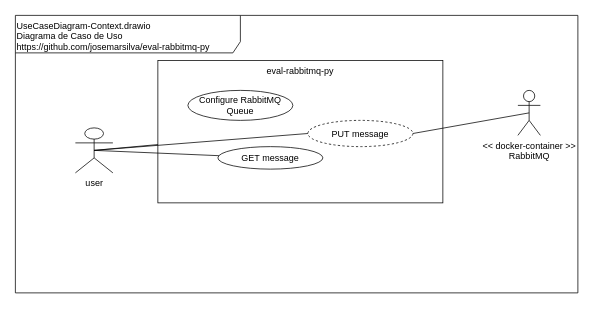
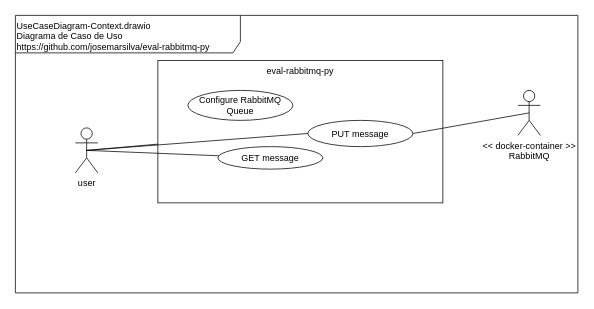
node "PUT message": style dashed -> solid
node "user": size 38x45 -> 23x45
